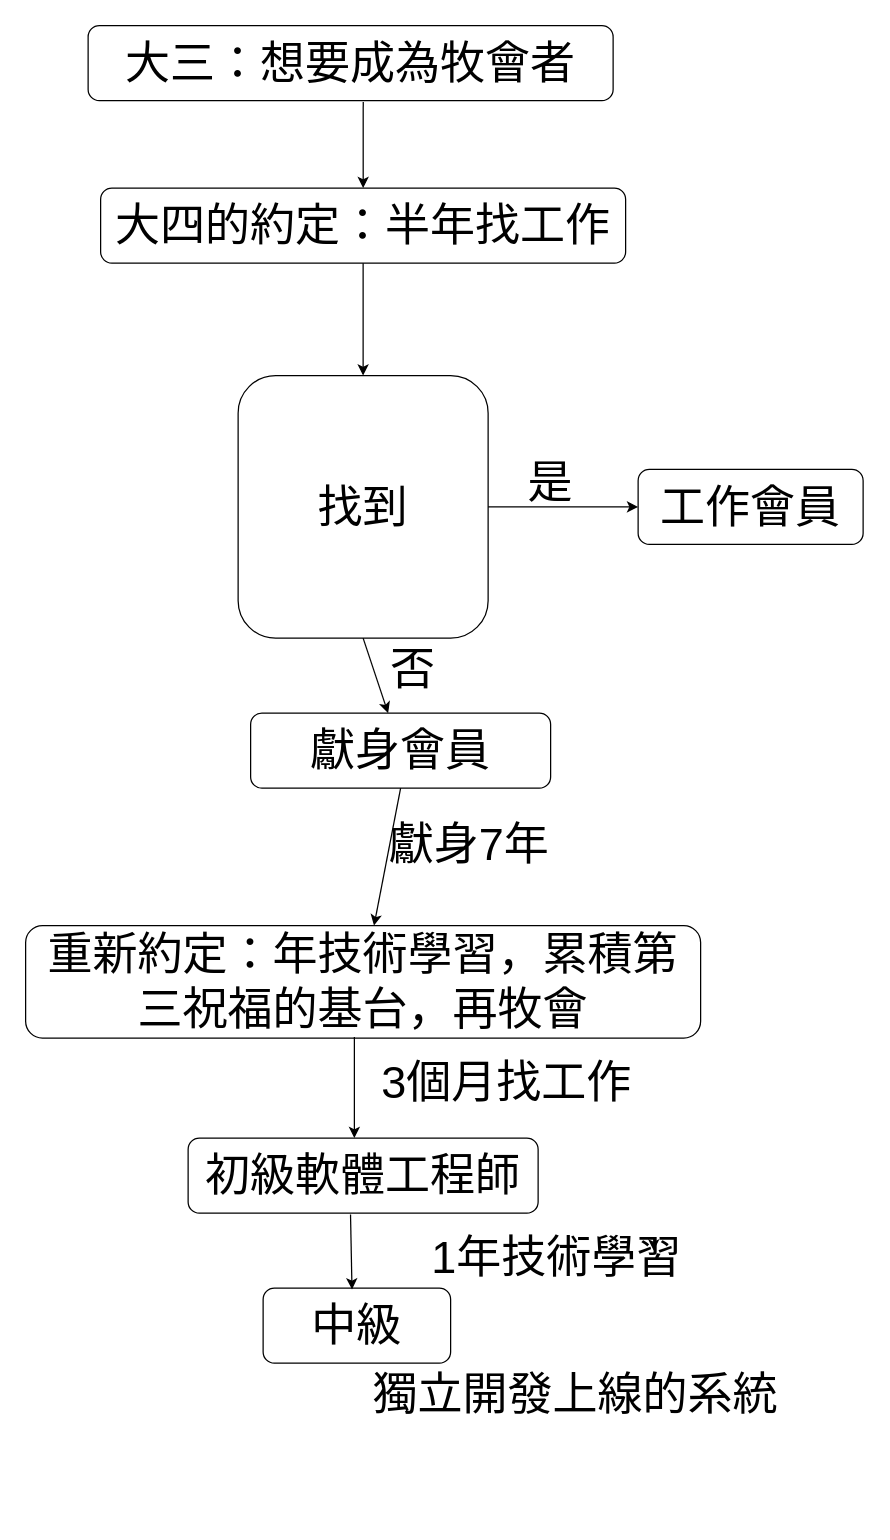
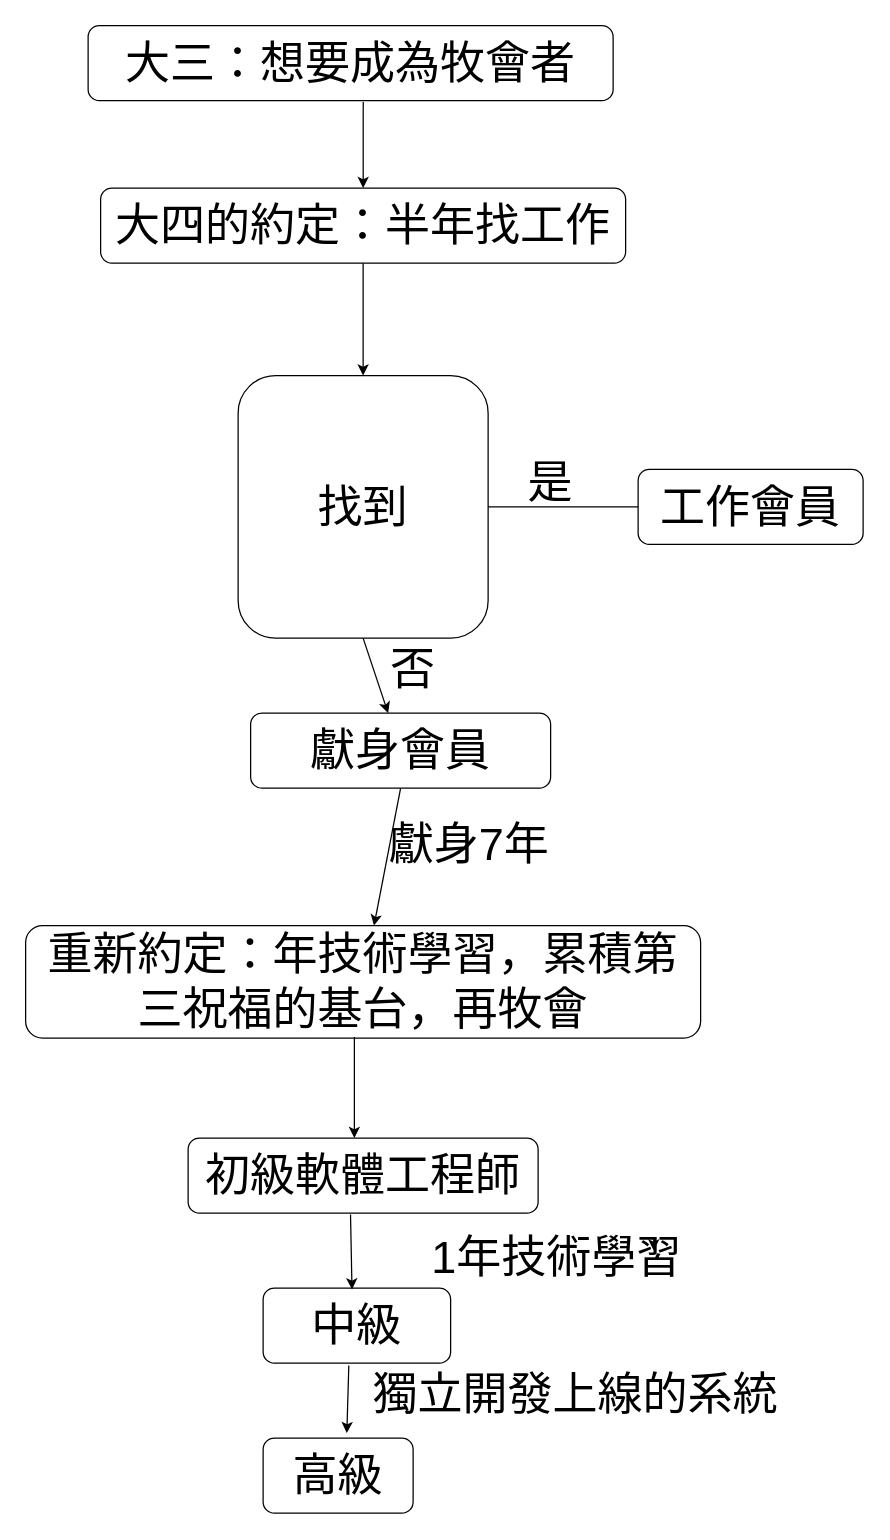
edge "找到" -> "工作會員": arrowhead classic -> none
node "3個月找工作": removed
edge "中級" -> "高級": added
node "高級": added
